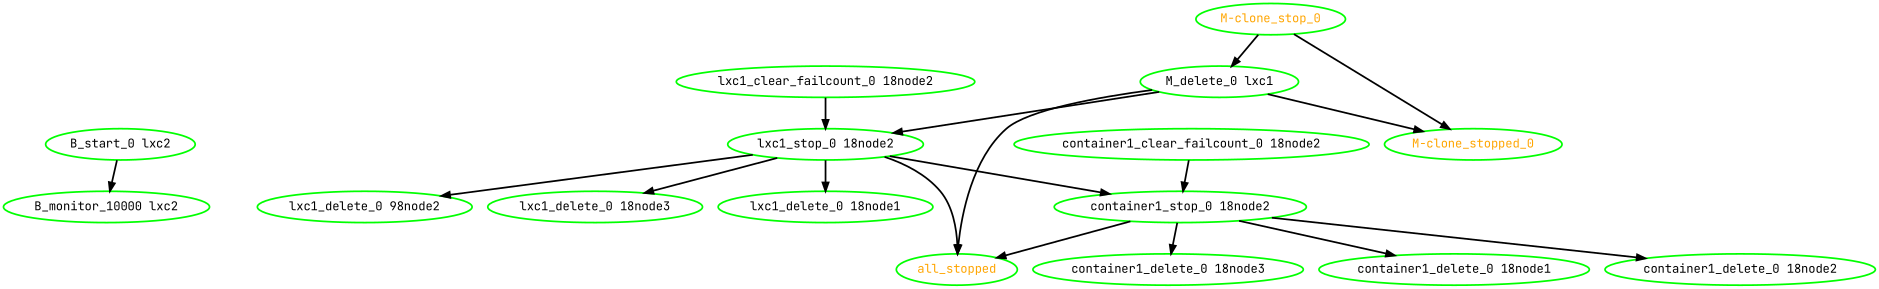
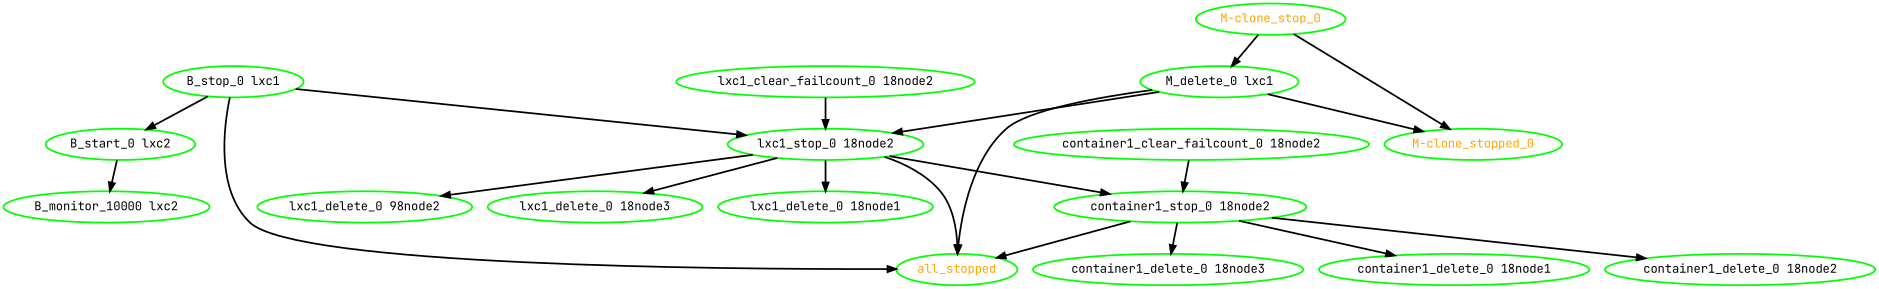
node "B_stop_0 lxc1": added
